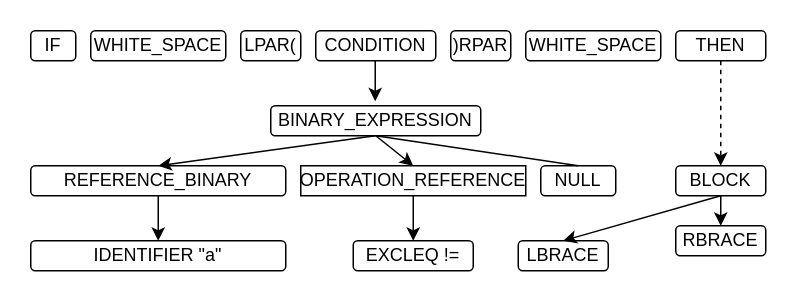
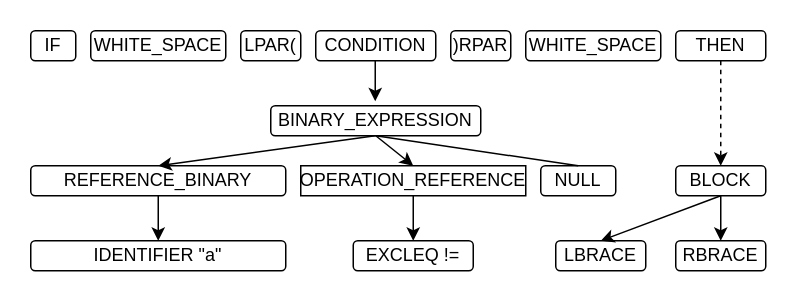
node "RBRACE": moved (721, 241) -> (721, 256)
node "LBRACE": moved (563, 256) -> (601, 256)
